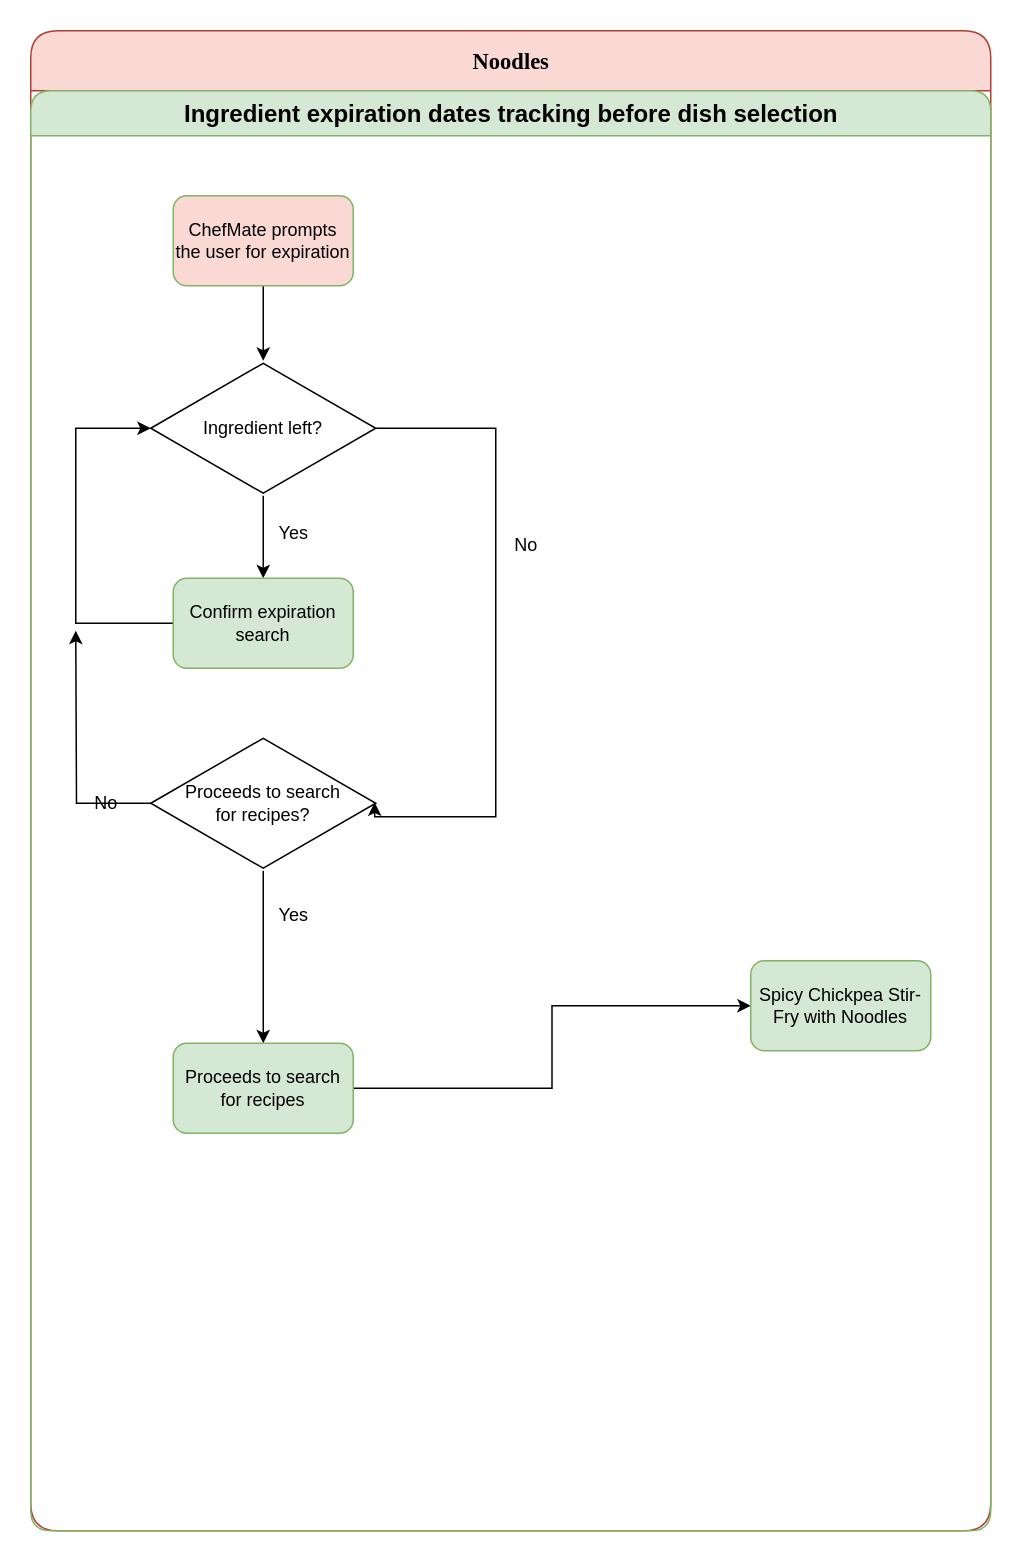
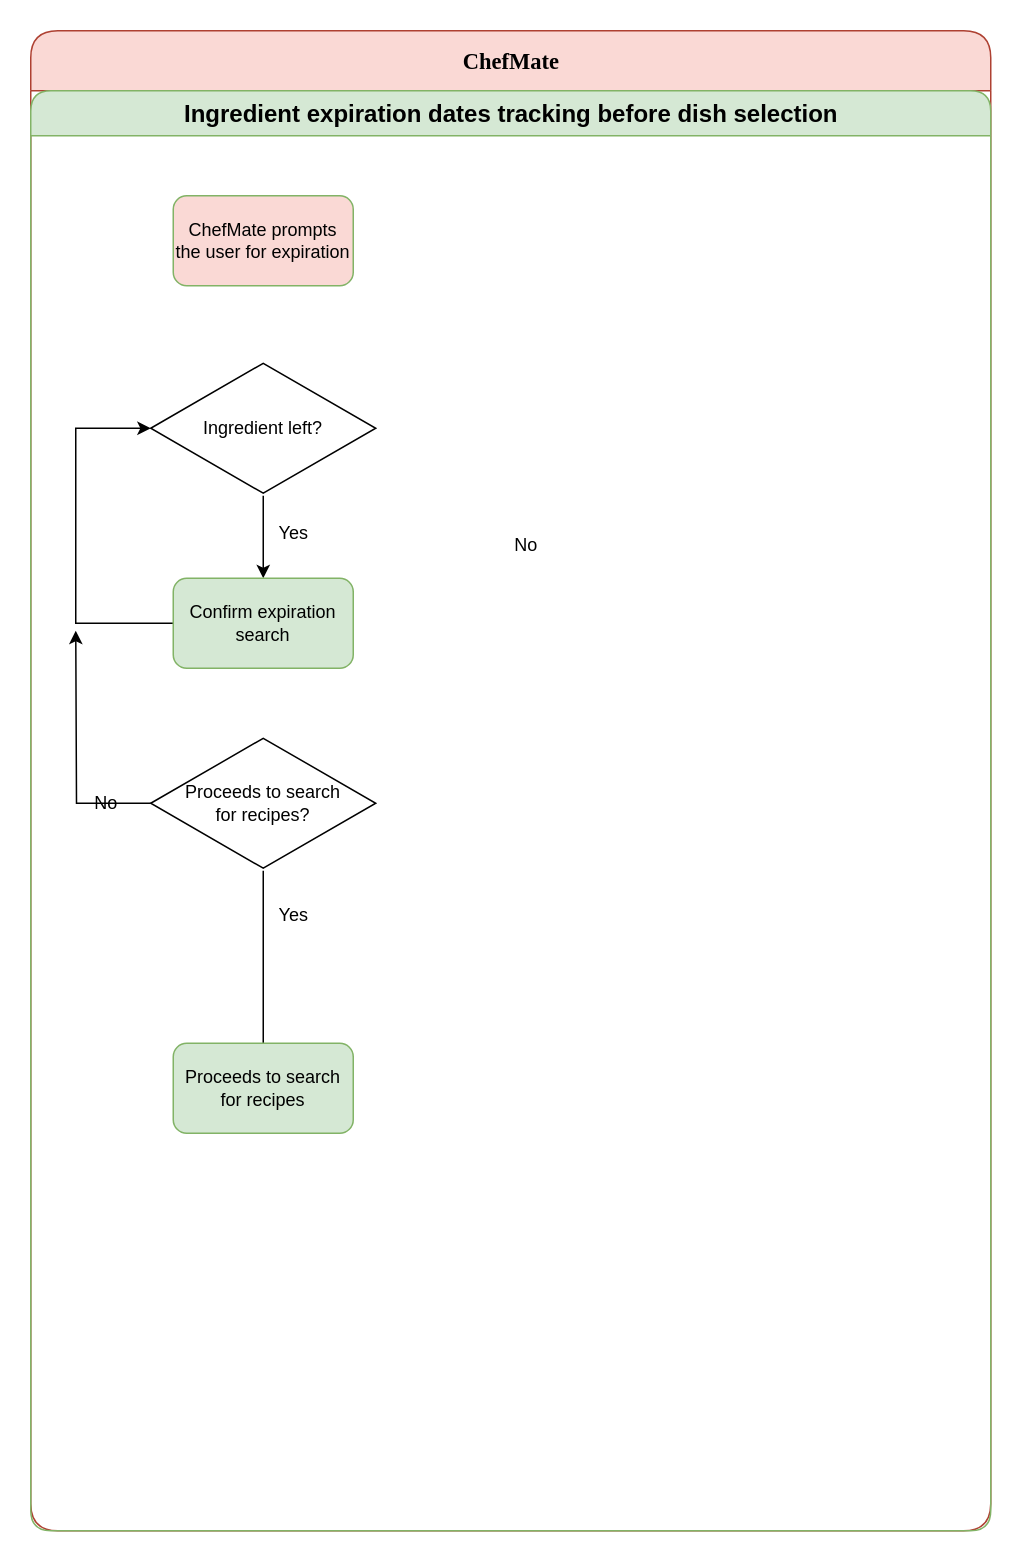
node "Noodles": label "Noodles" -> "ChefMate"
edge "ChefMate prompts the user for expiration" -> "Ingredient left?": removed
edge "Ingredient left?" -> "Proceeds to search for recipes?": removed
node "Spicy Chickpea Stir-Fry with Noodles": removed
edge "Proceeds to search for recipes?" -> "Proceeds to search for recipes": arrowhead classic -> none
edge "Proceeds to search for recipes" -> "Spicy Chickpea Stir-Fry with Noodles": removed
